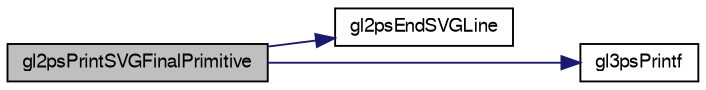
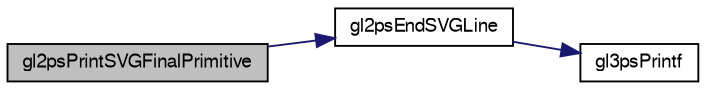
edge "gl2psPrintSVGFinalPrimitive" -> "gl3psPrintf": now "gl2psEndSVGLine" -> "gl3psPrintf"
